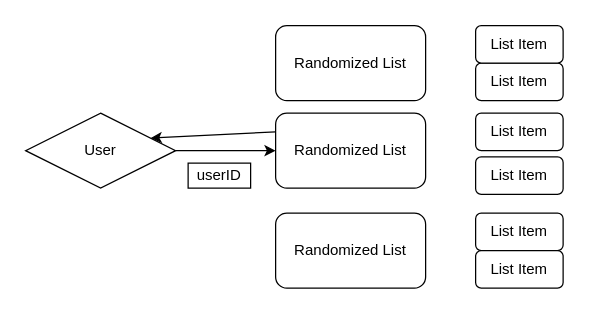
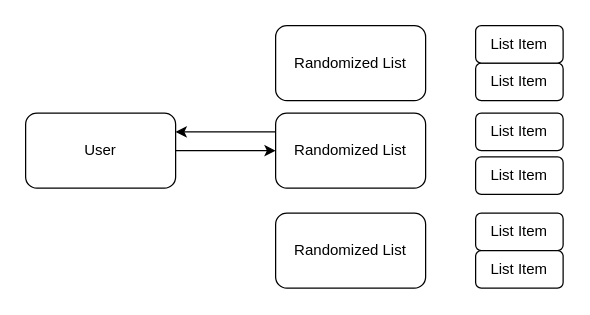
node "User": shape diamond -> rounded rectangle
node "userID": removed
